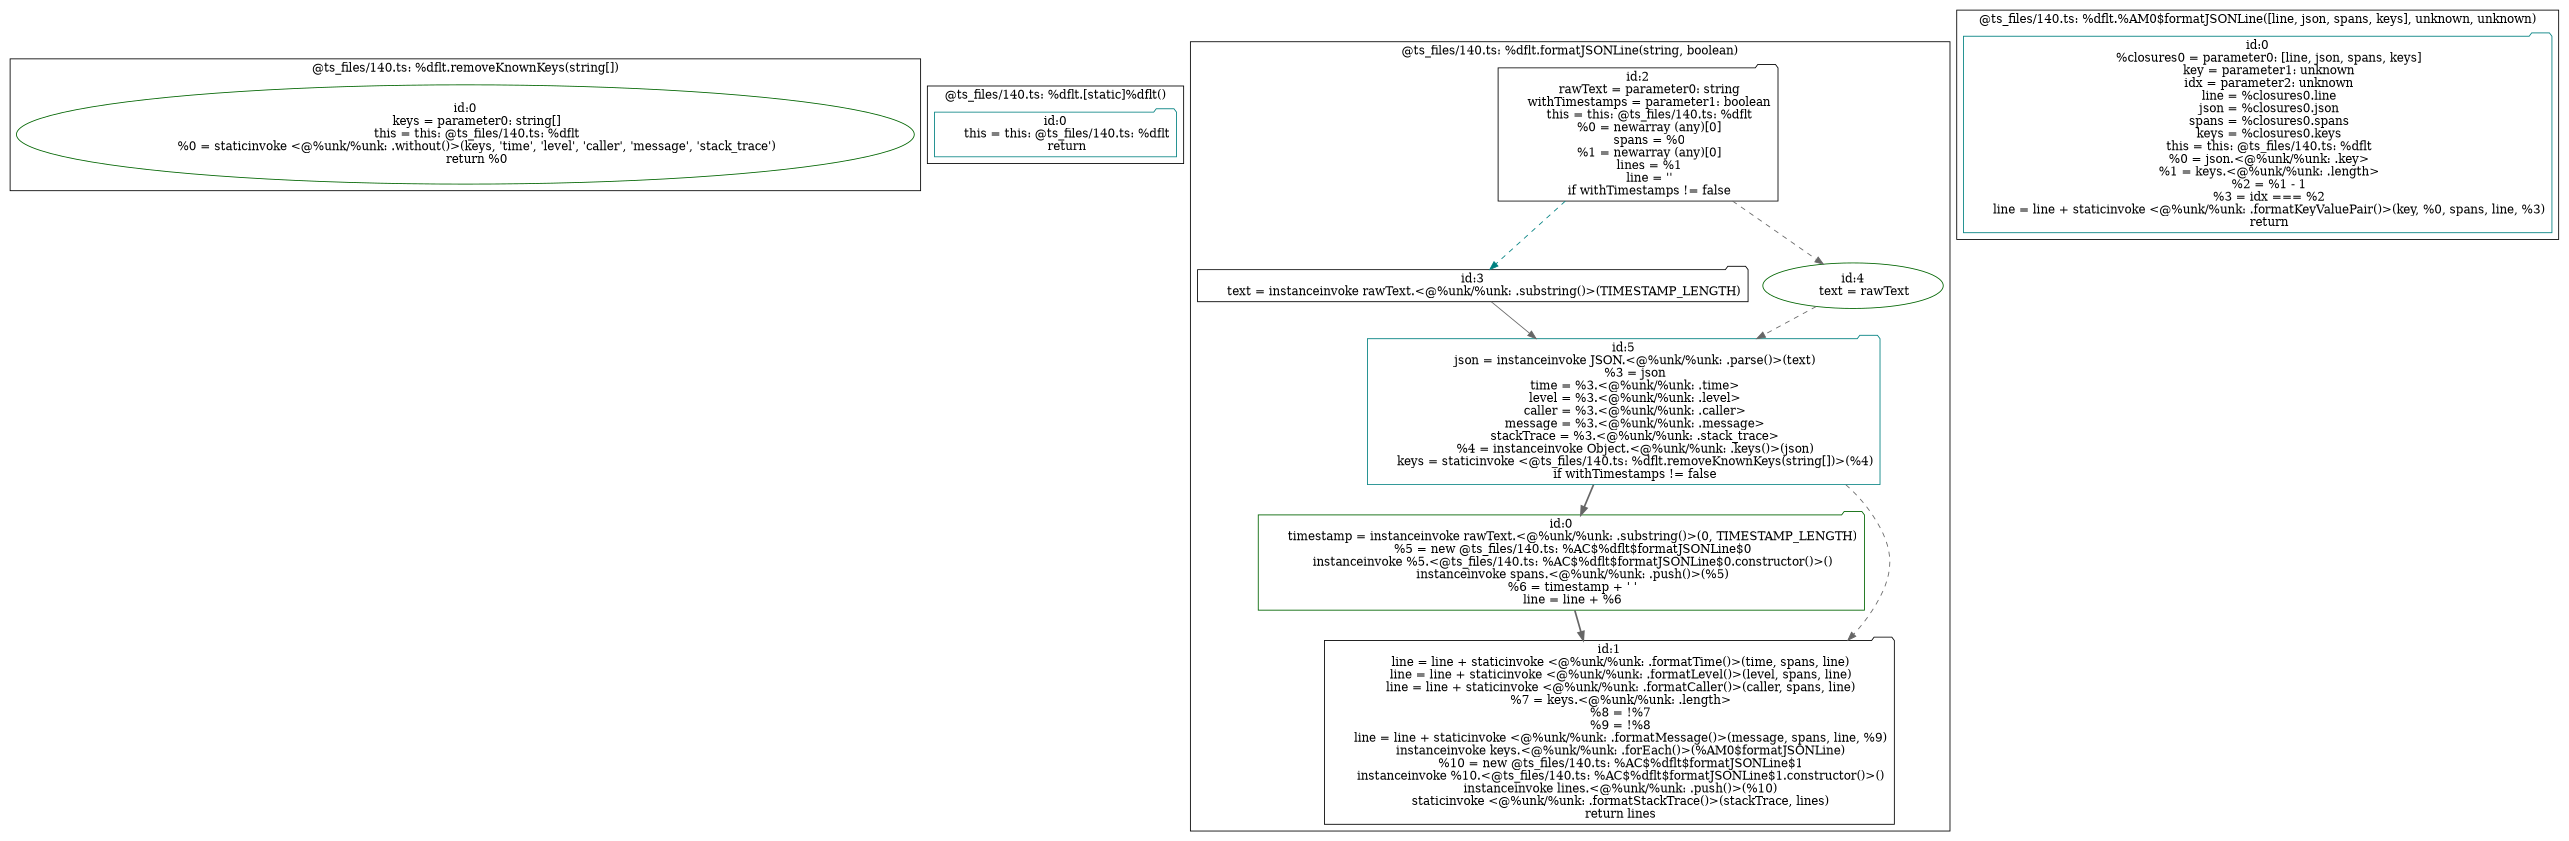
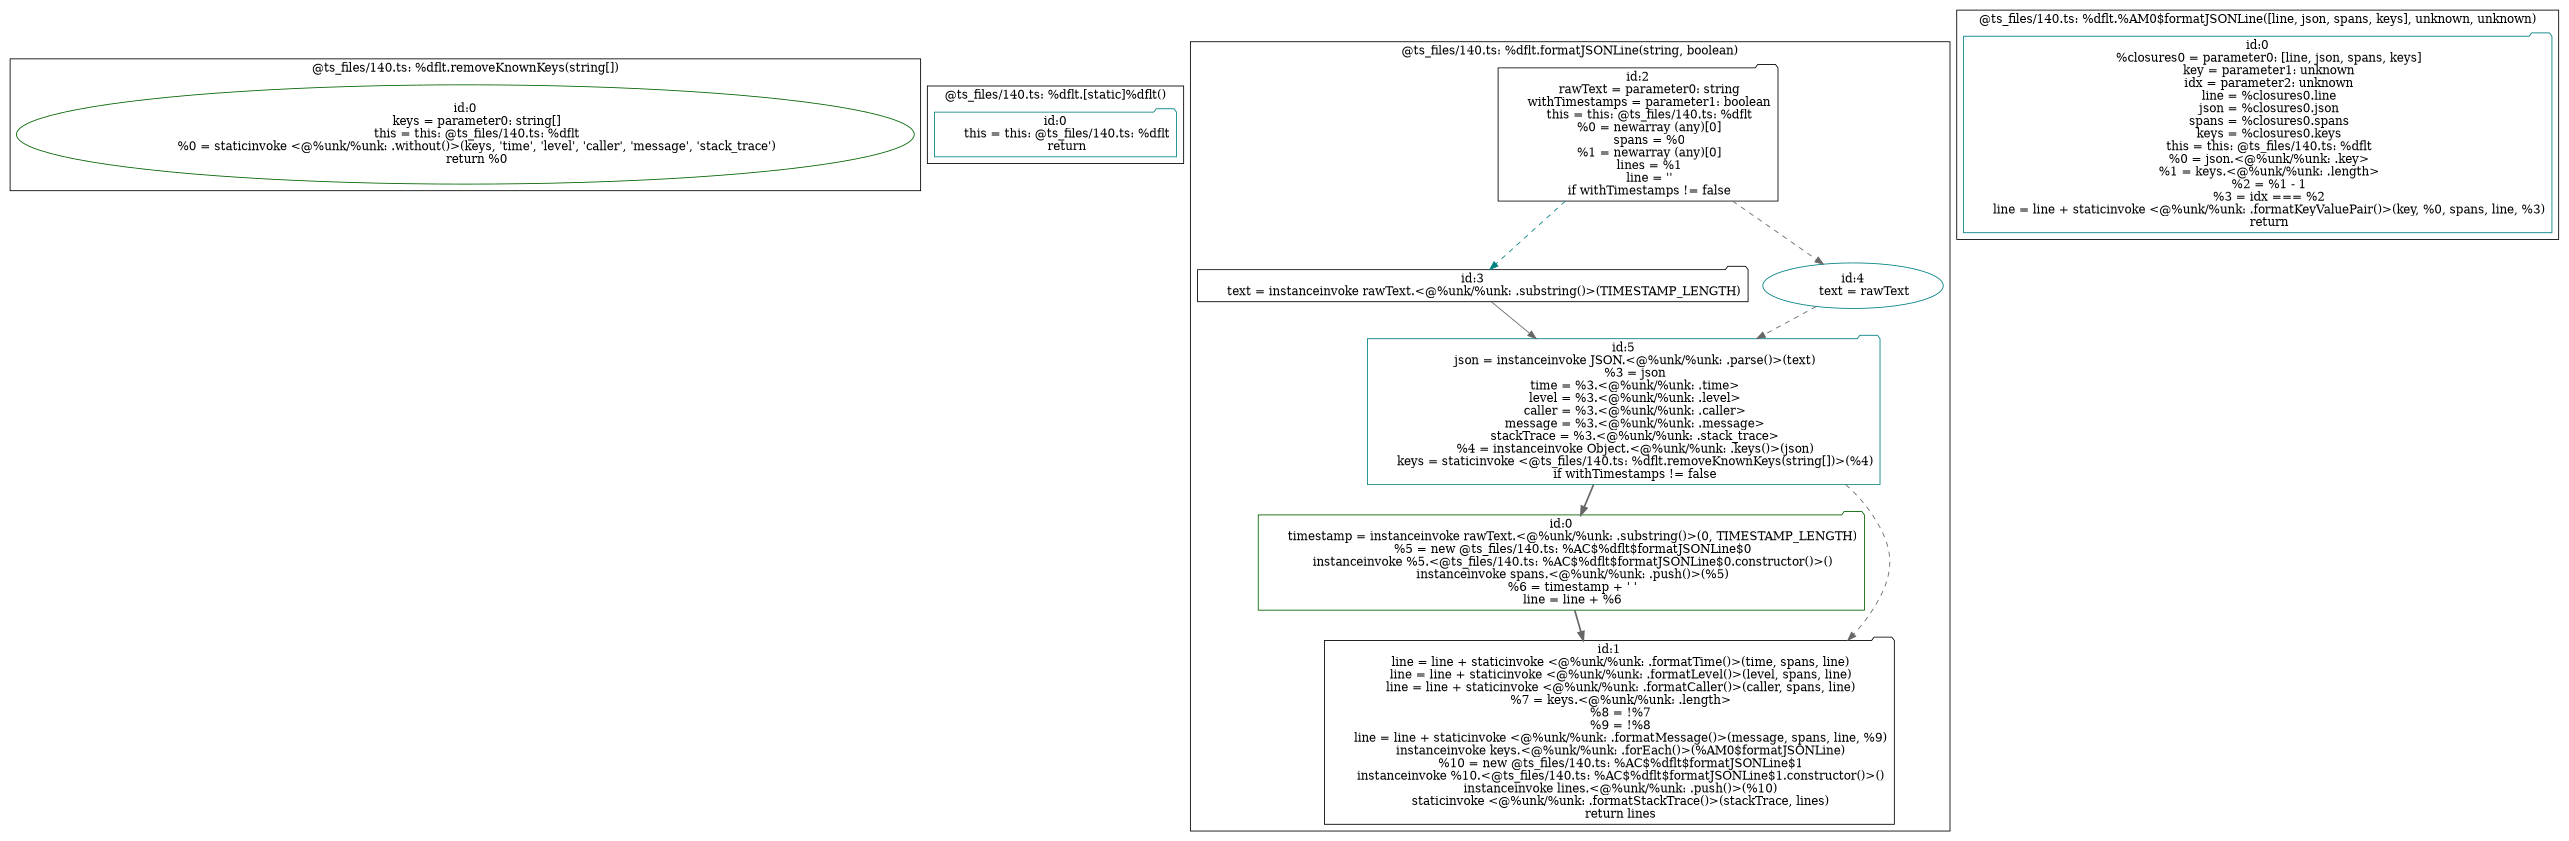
node "id:4 text = rawText": color darkgreen -> teal
